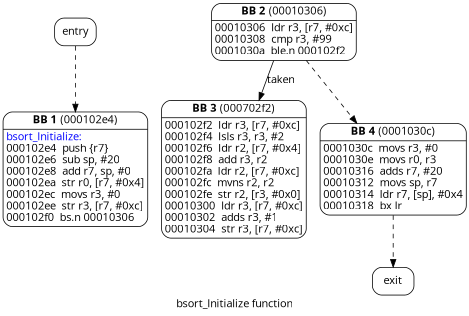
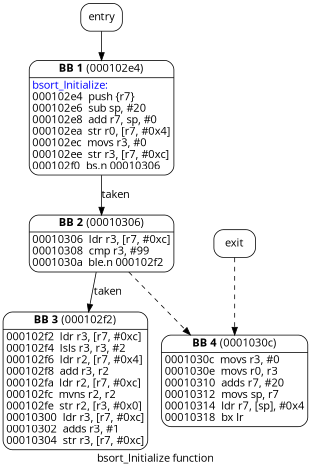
edge "entry" -> "BB 1": style dashed -> solid
node "BB 3": text "(000702f2)" -> "(000102f2)"
node "BB 4": text "00010316  adds r7, #20" -> "00010310  adds r7, #20"
edge "BB 1" -> "BB 2": added, label "taken"
edge "BB 4" -> "exit": reversed
